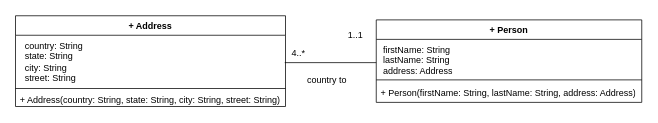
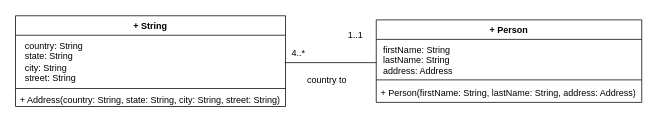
node "+ Address": label "+ Address" -> "+ String"
